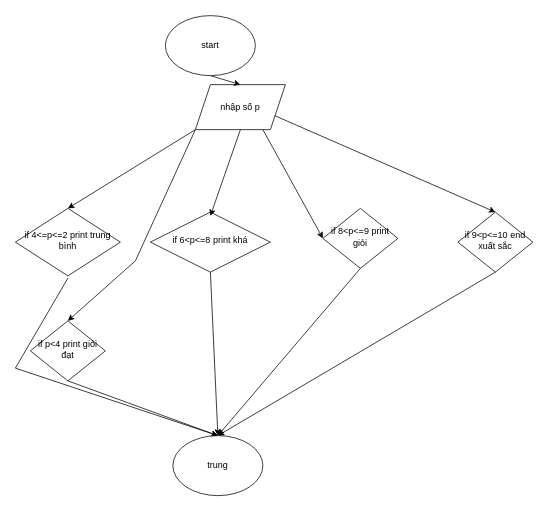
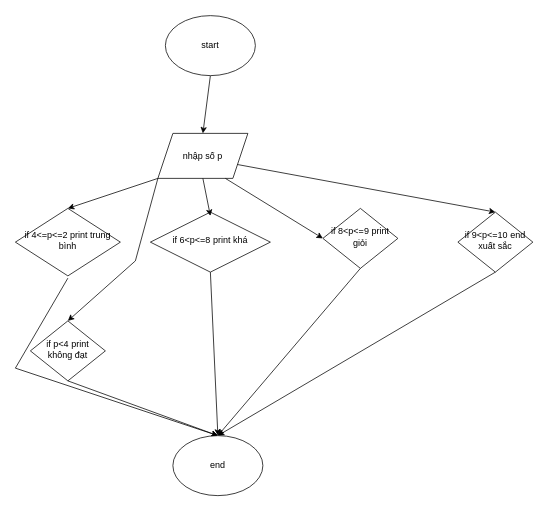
node "nhập số p": moved (240, 107) -> (203, 156)
node "if p<4 print giỏi đạt": label "if p<4 print giỏi đạt" -> "if p<4 print không đạt"
node "trung": label "trung" -> "end"
